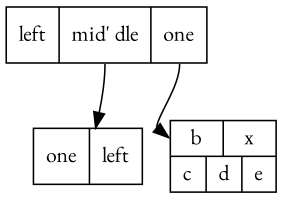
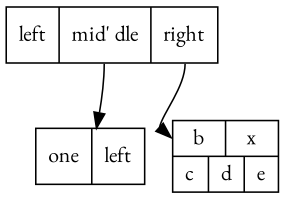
node "left": text "one" -> "right"
